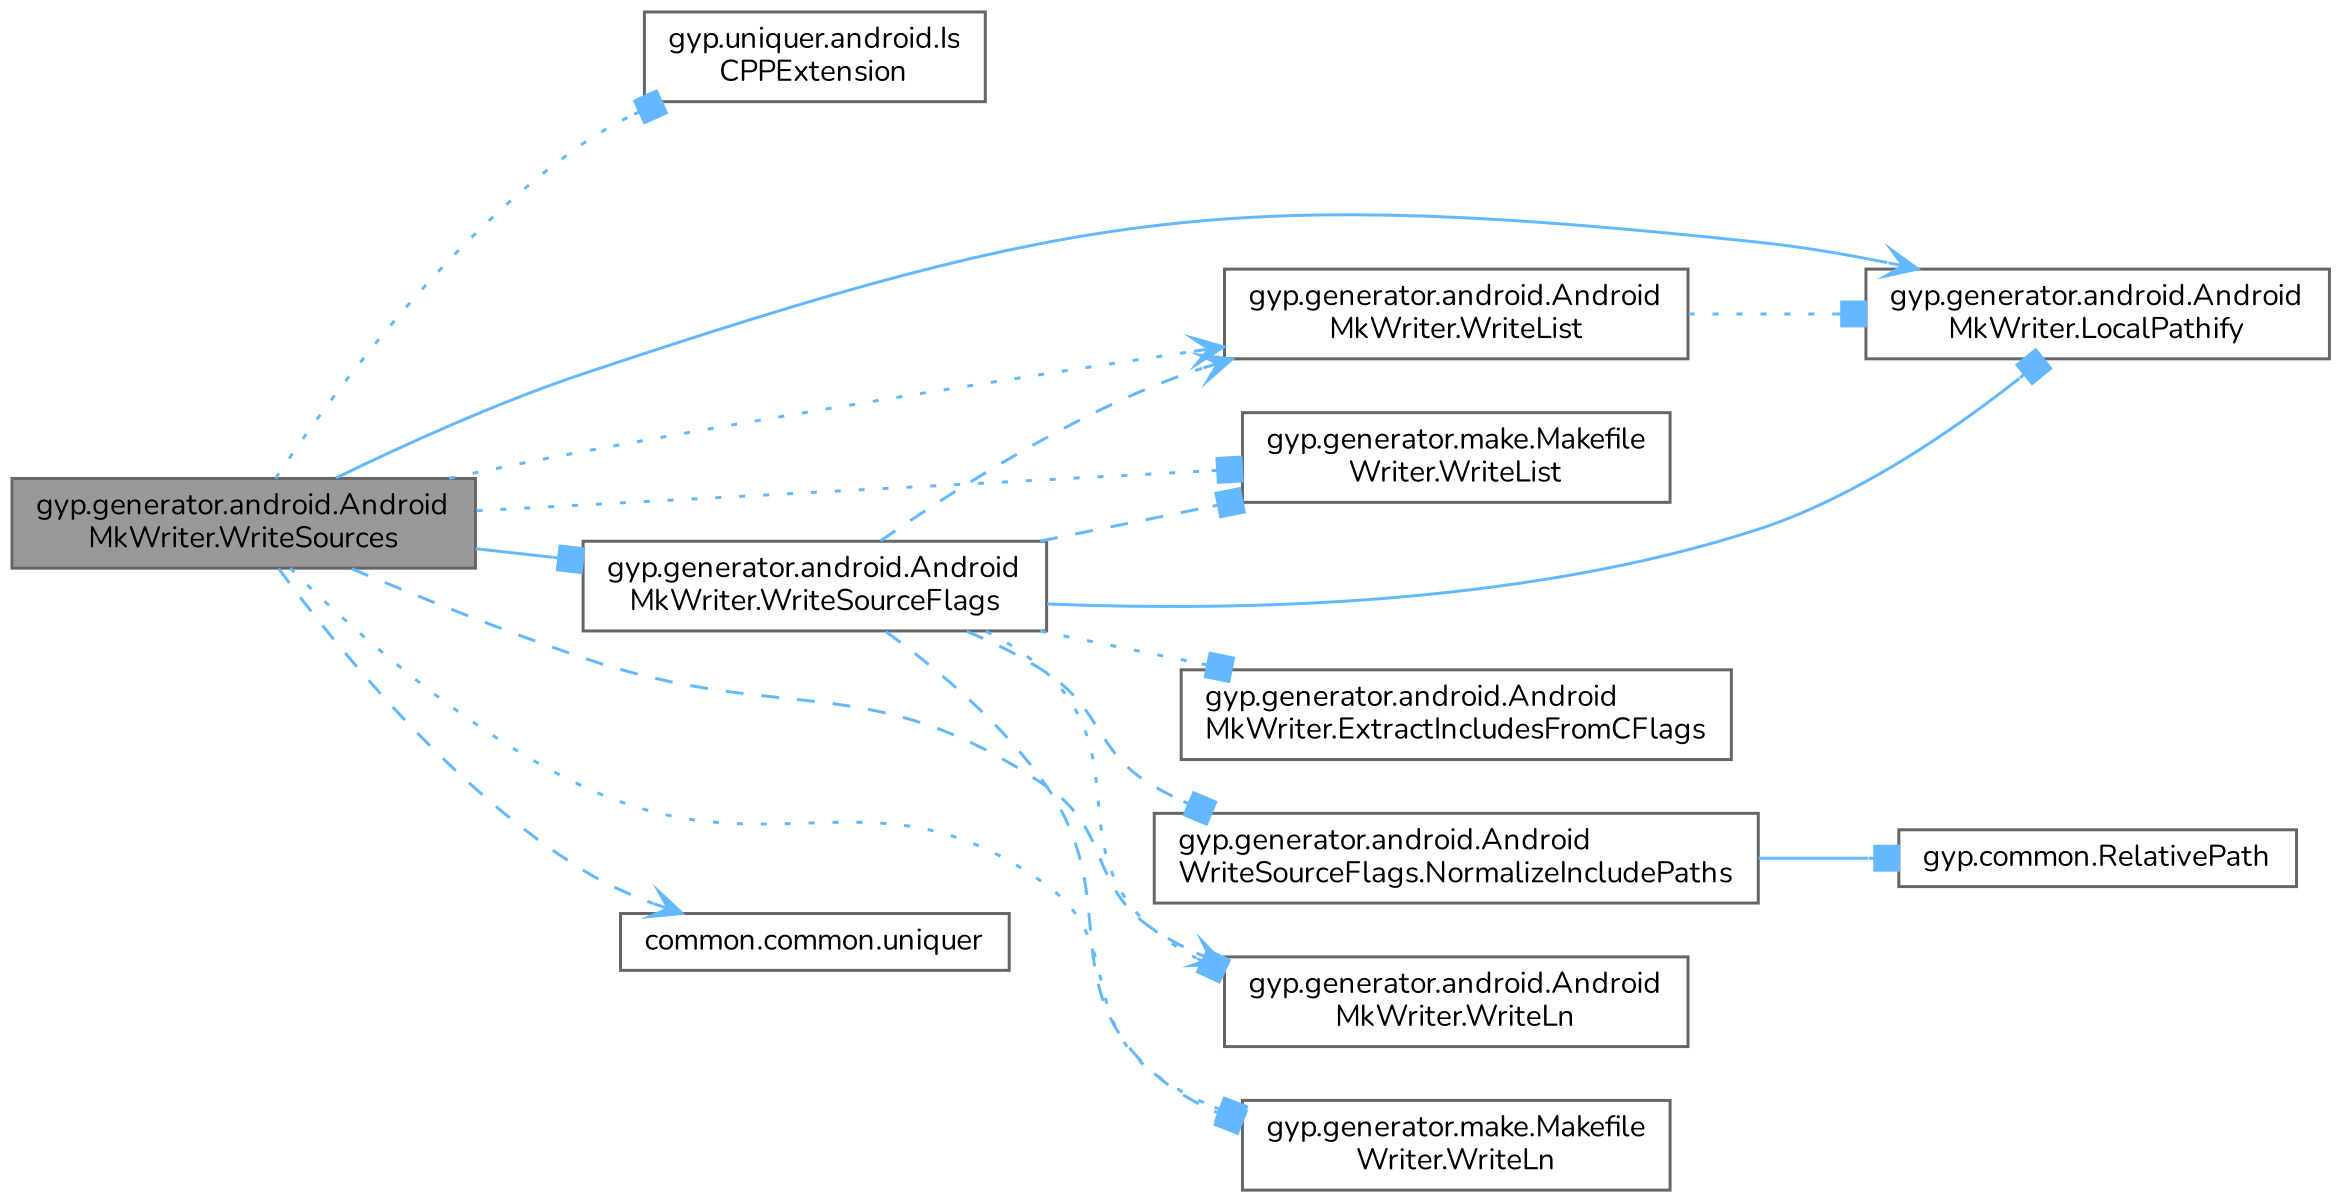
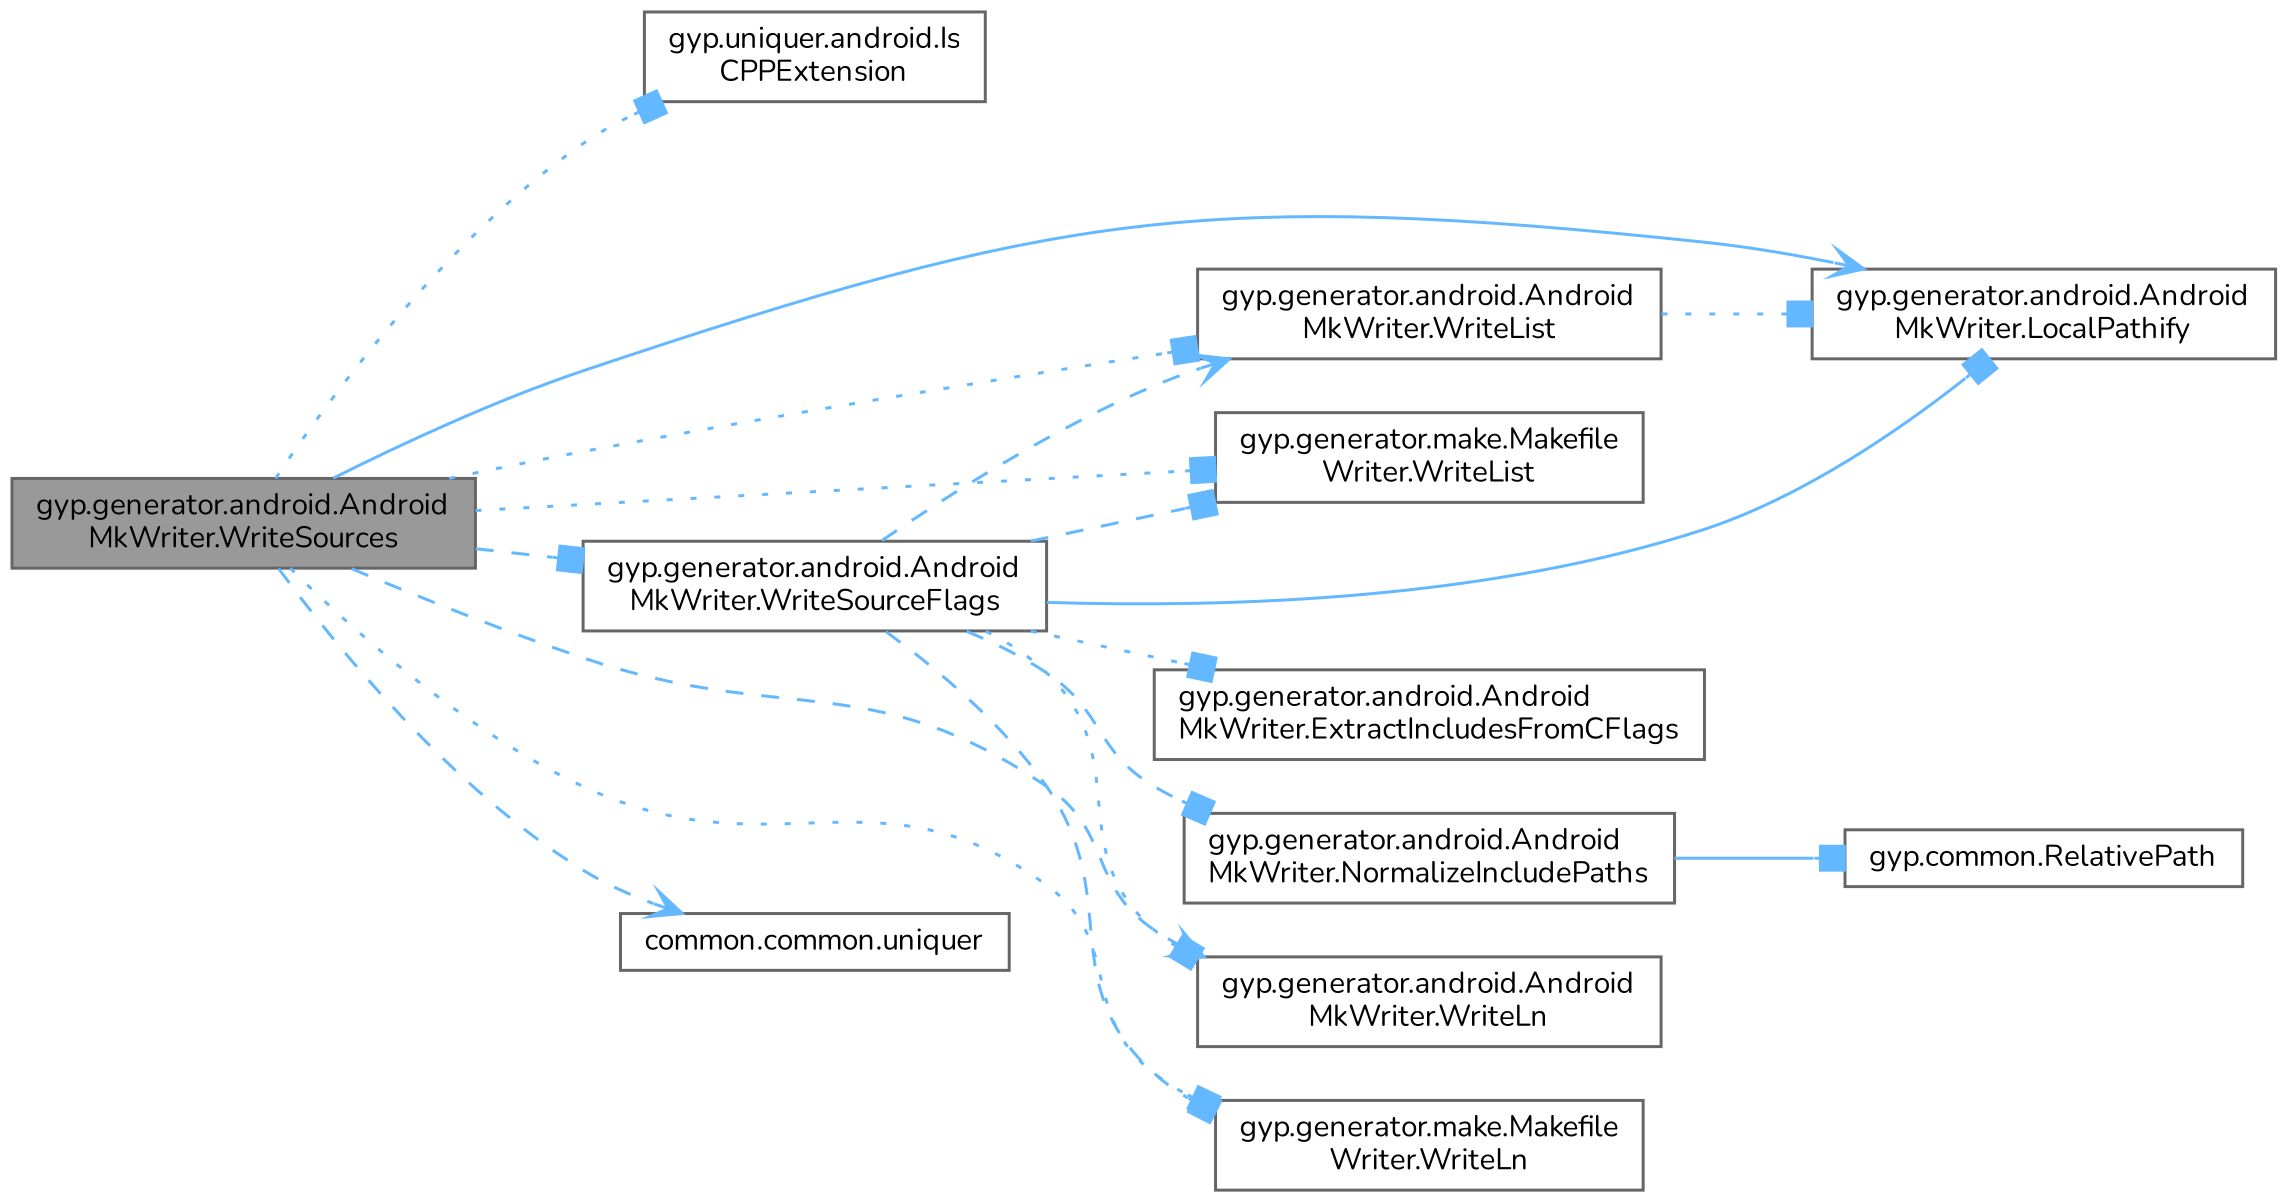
edge "gyp.generator.android.Android MkWriter.WriteSources" -> "gyp.generator.android.Android MkWriter.WriteList": arrowhead vee -> box
edge "gyp.generator.android.Android MkWriter.WriteSources" -> "gyp.generator.android.Android MkWriter.WriteSourceFlags": style solid -> dashed
node "gyp.generator.android.Android WriteSourceFlags.NormalizeIncludePaths": label "gyp.generator.android.Android WriteSourceFlags.NormalizeIncludePaths" -> "gyp.generator.android.Android MkWriter.NormalizeIncludePaths"
